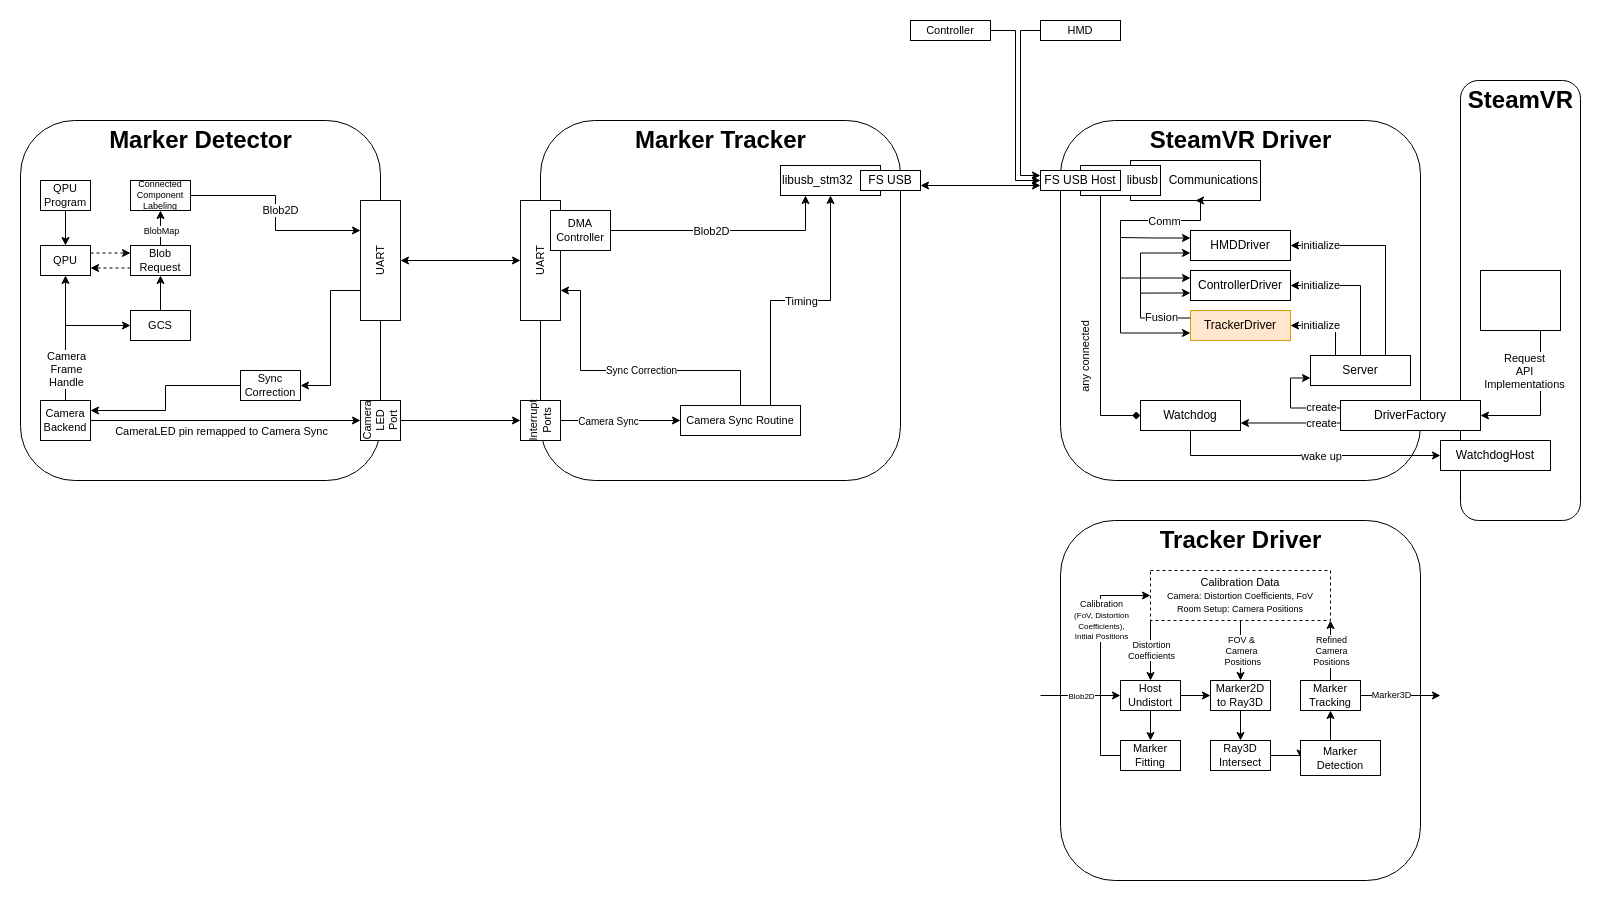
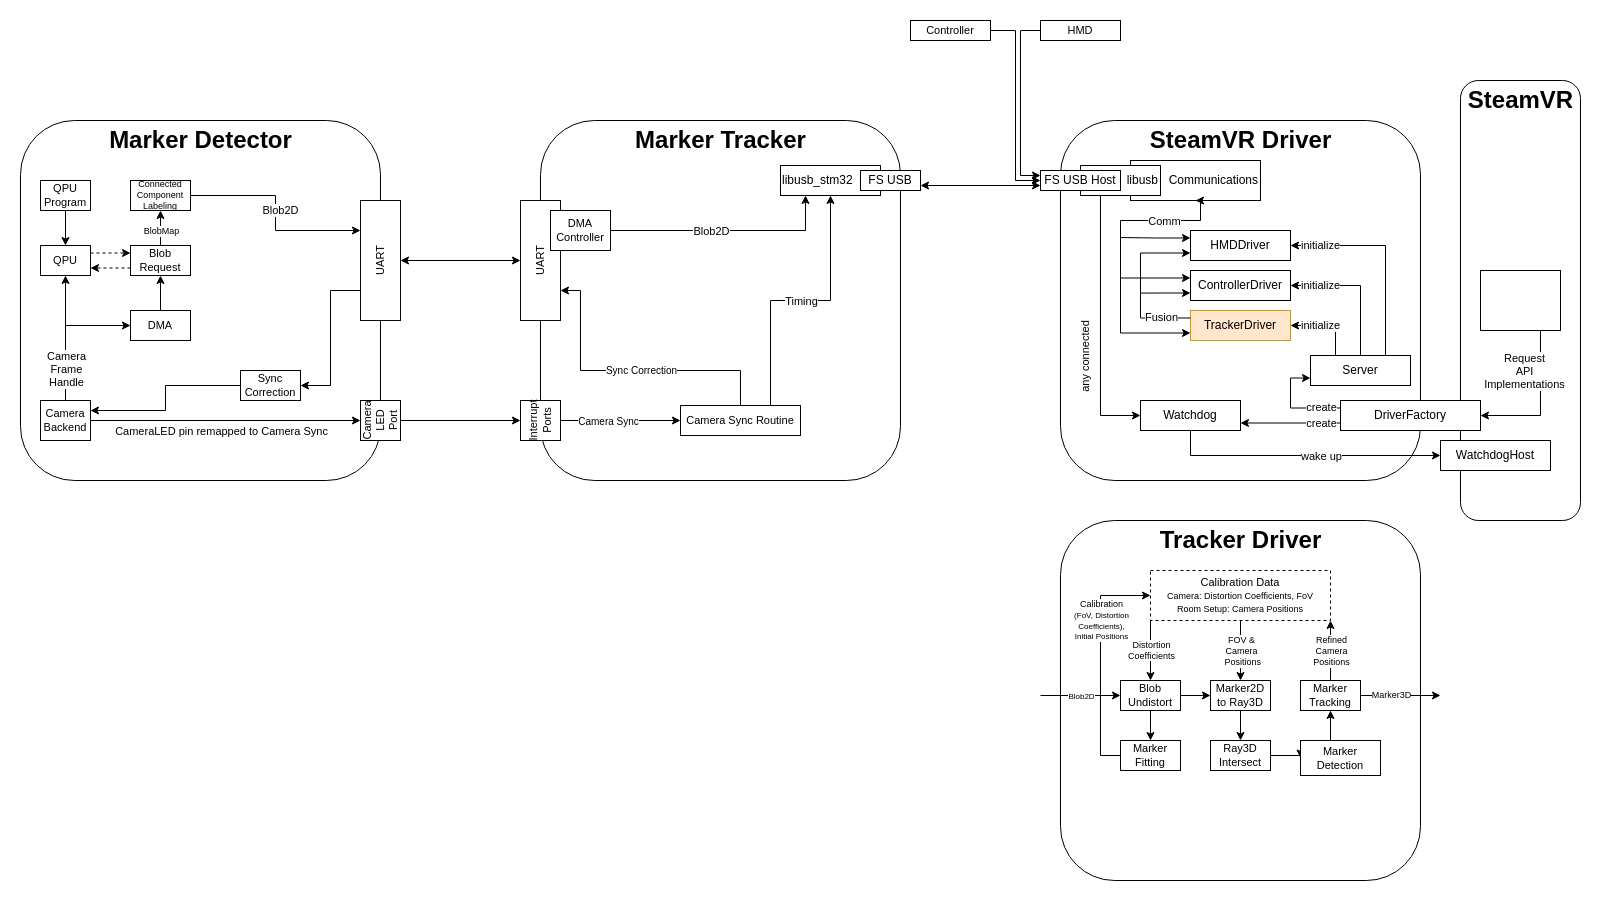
node "GCS": label "GCS" -> "DMA"
edge "libusb" -> "Watchdog": arrowhead diamond -> classic
node "Host Undistort": label "Host Undistort" -> "Blob Undistort"
